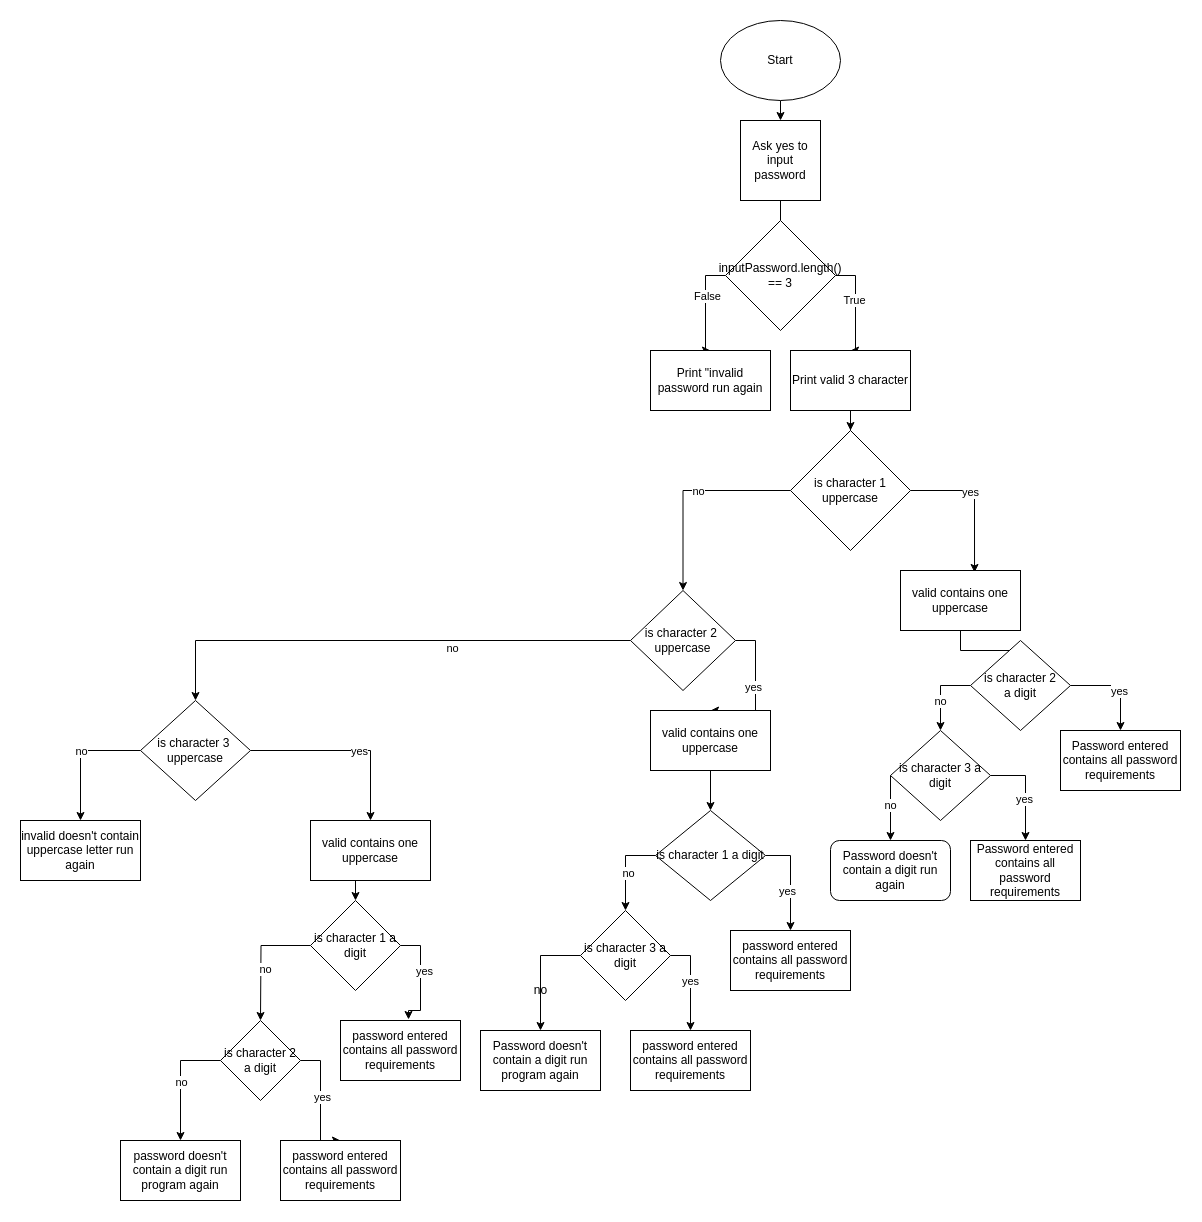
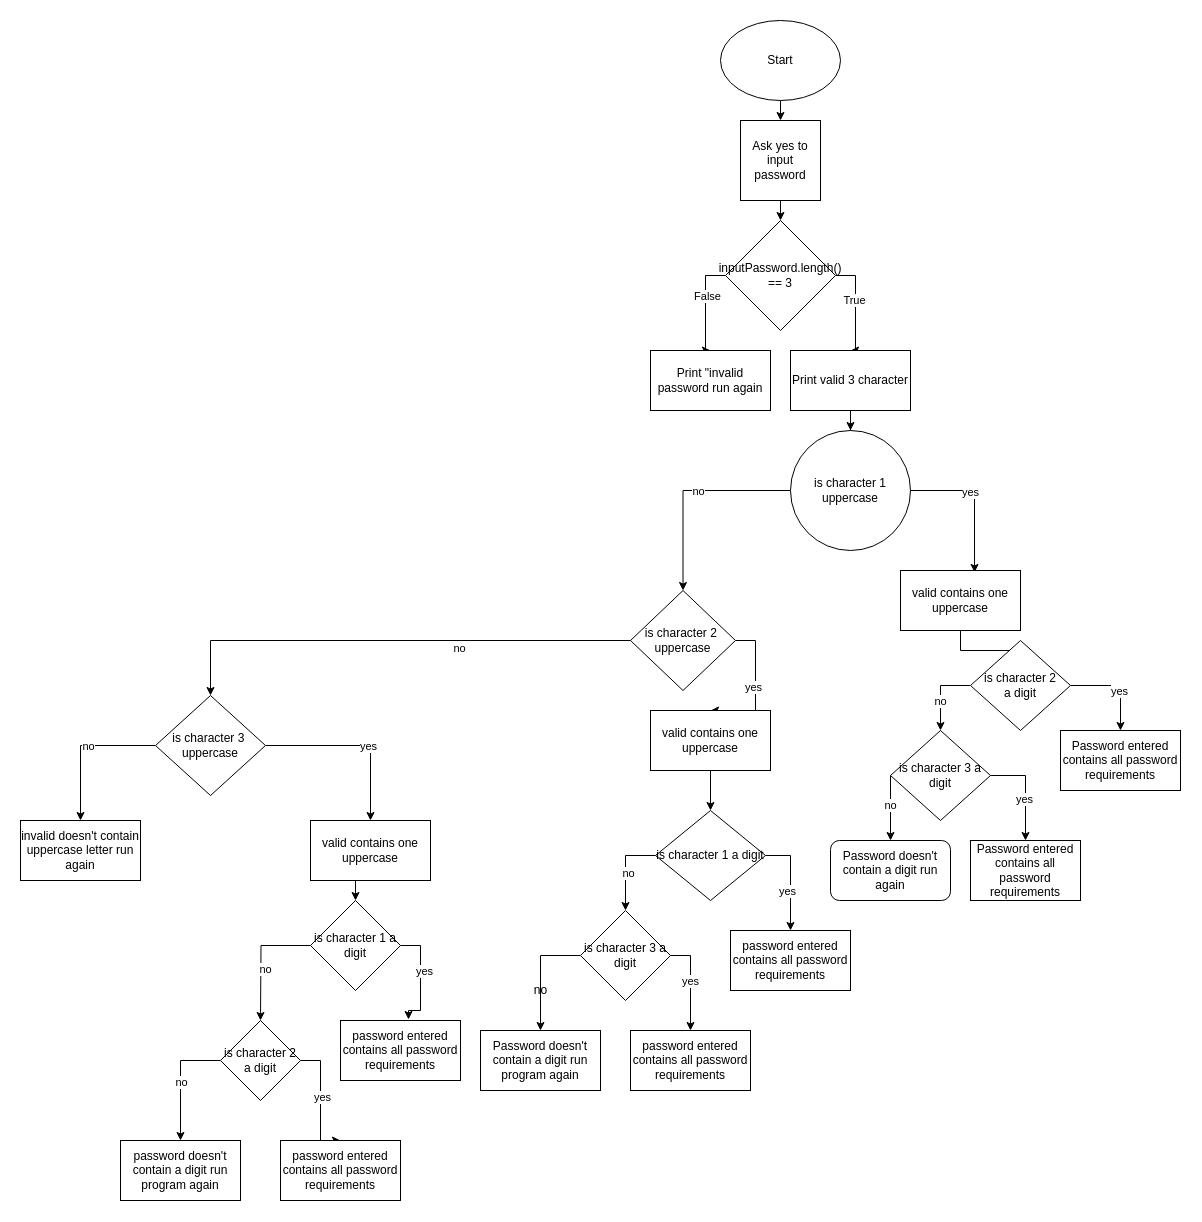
edge "Ask yes to input password" -- "inputPassword.length() == 3": arrowhead none -> classic
node "is character 1 uppercase": shape diamond -> ellipse
node "is character 3 uppercase": moved (196, 751) -> (211, 746)
